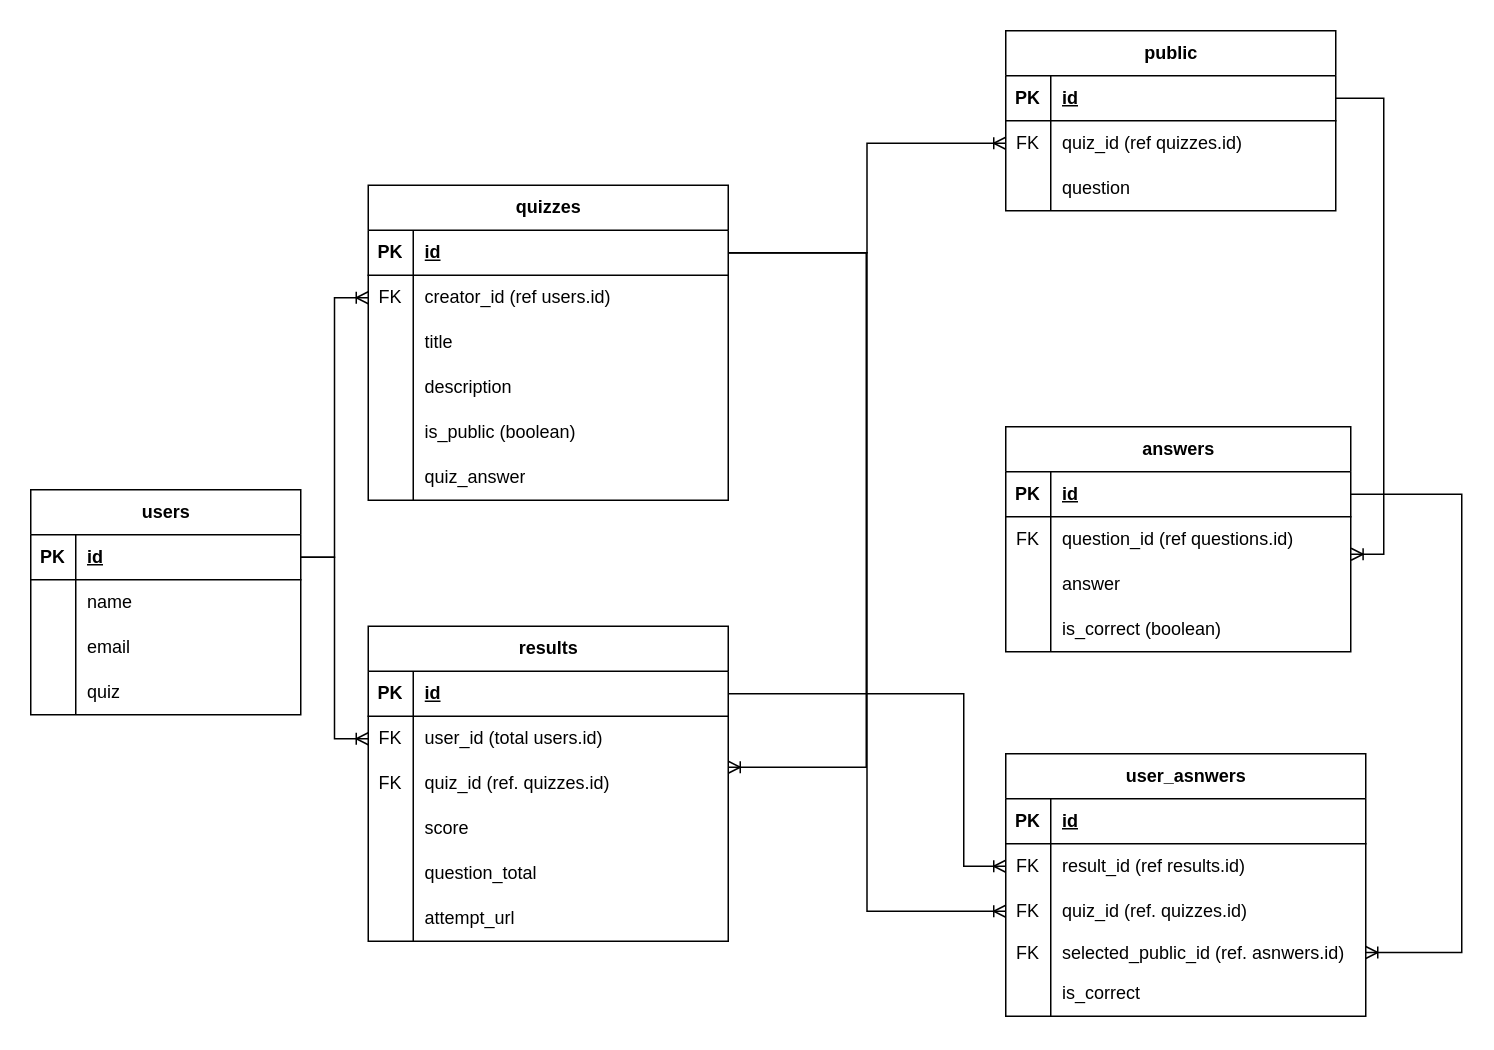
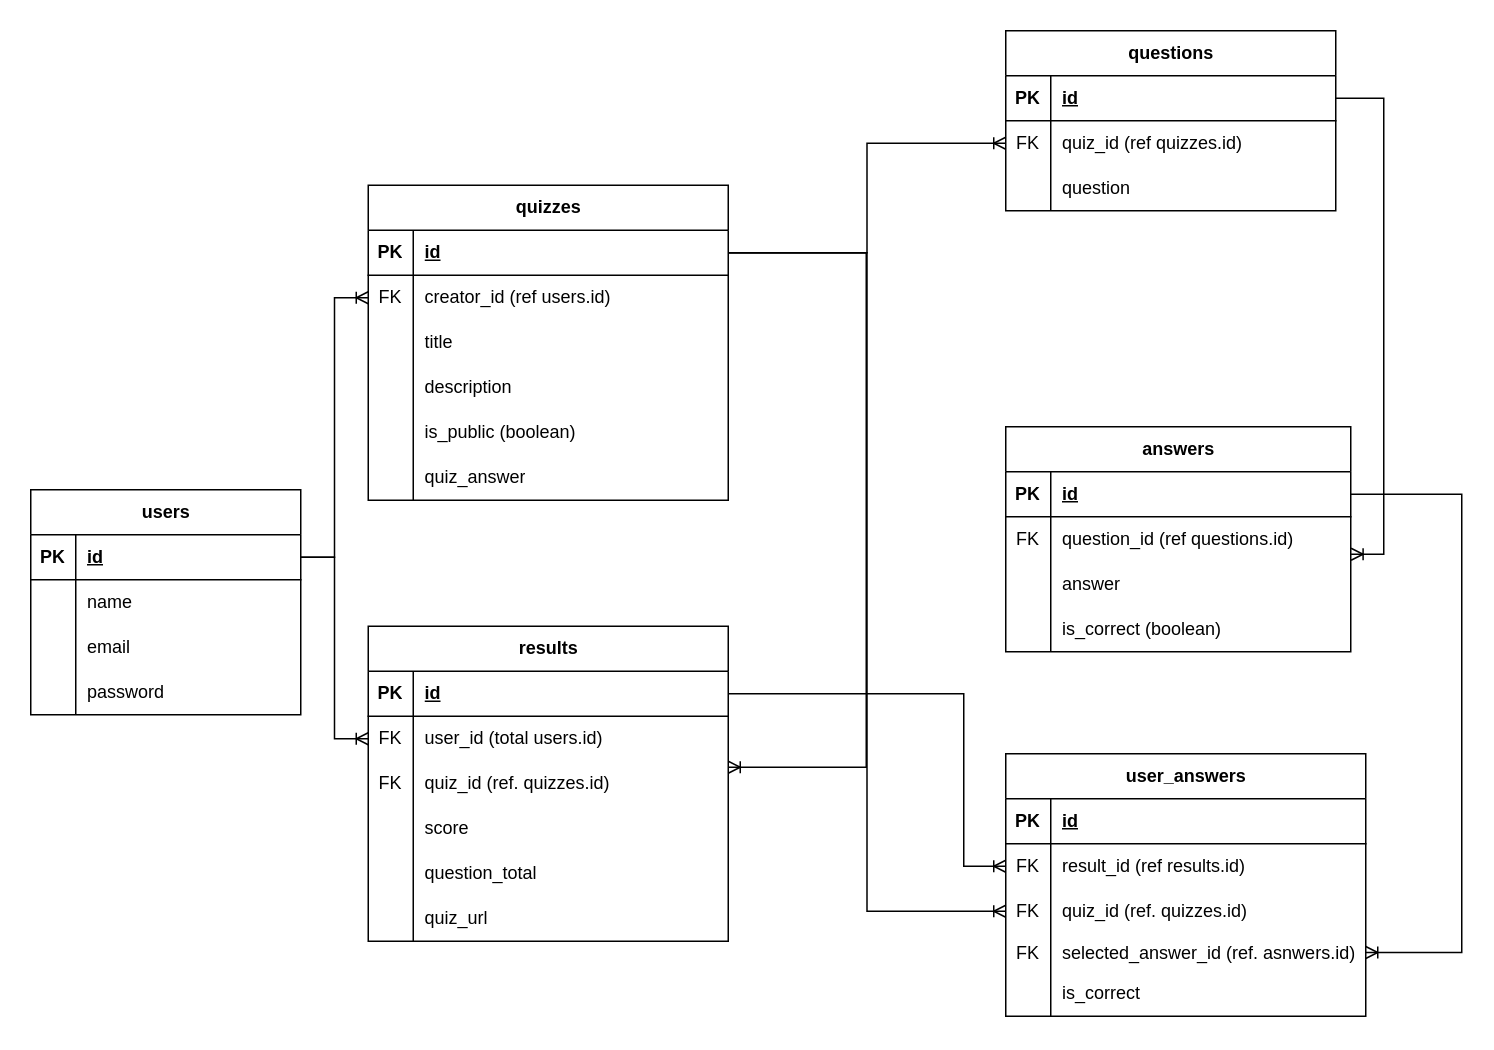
node "public": label "public" -> "questions"
node "quiz": label "quiz" -> "password"
node "user_asnwers": label "user_asnwers" -> "user_answers"
node "attempt_url": label "attempt_url" -> "quiz_url"
node "selected_public_id (ref. asnwers.id)": label "selected_public_id (ref. asnwers.id)" -> "selected_answer_id (ref. asnwers.id)"
